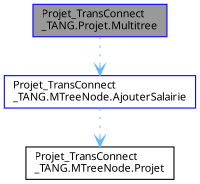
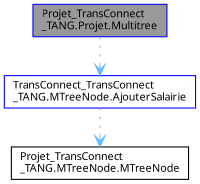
node "Projet_TransConnect _TANG.MTreeNode.AjouterSalairie": label "Projet_TransConnect _TANG.MTreeNode.AjouterSalairie" -> "TransConnect_TransConnect _TANG.MTreeNode.AjouterSalairie"
node "Projet_TransConnect _TANG.MTreeNode.Projet": label "Projet_TransConnect _TANG.MTreeNode.Projet" -> "Projet_TransConnect _TANG.MTreeNode.MTreeNode"
